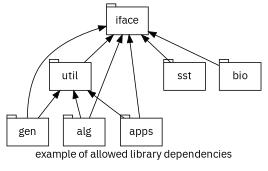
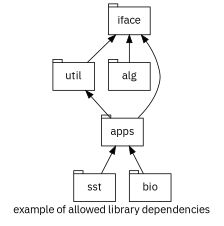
edge "bio" -> "iface": now "bio" -> "apps"
edge "sst" -> "iface": now "sst" -> "apps"
edge "alg" -> "util": removed
node "gen": removed
